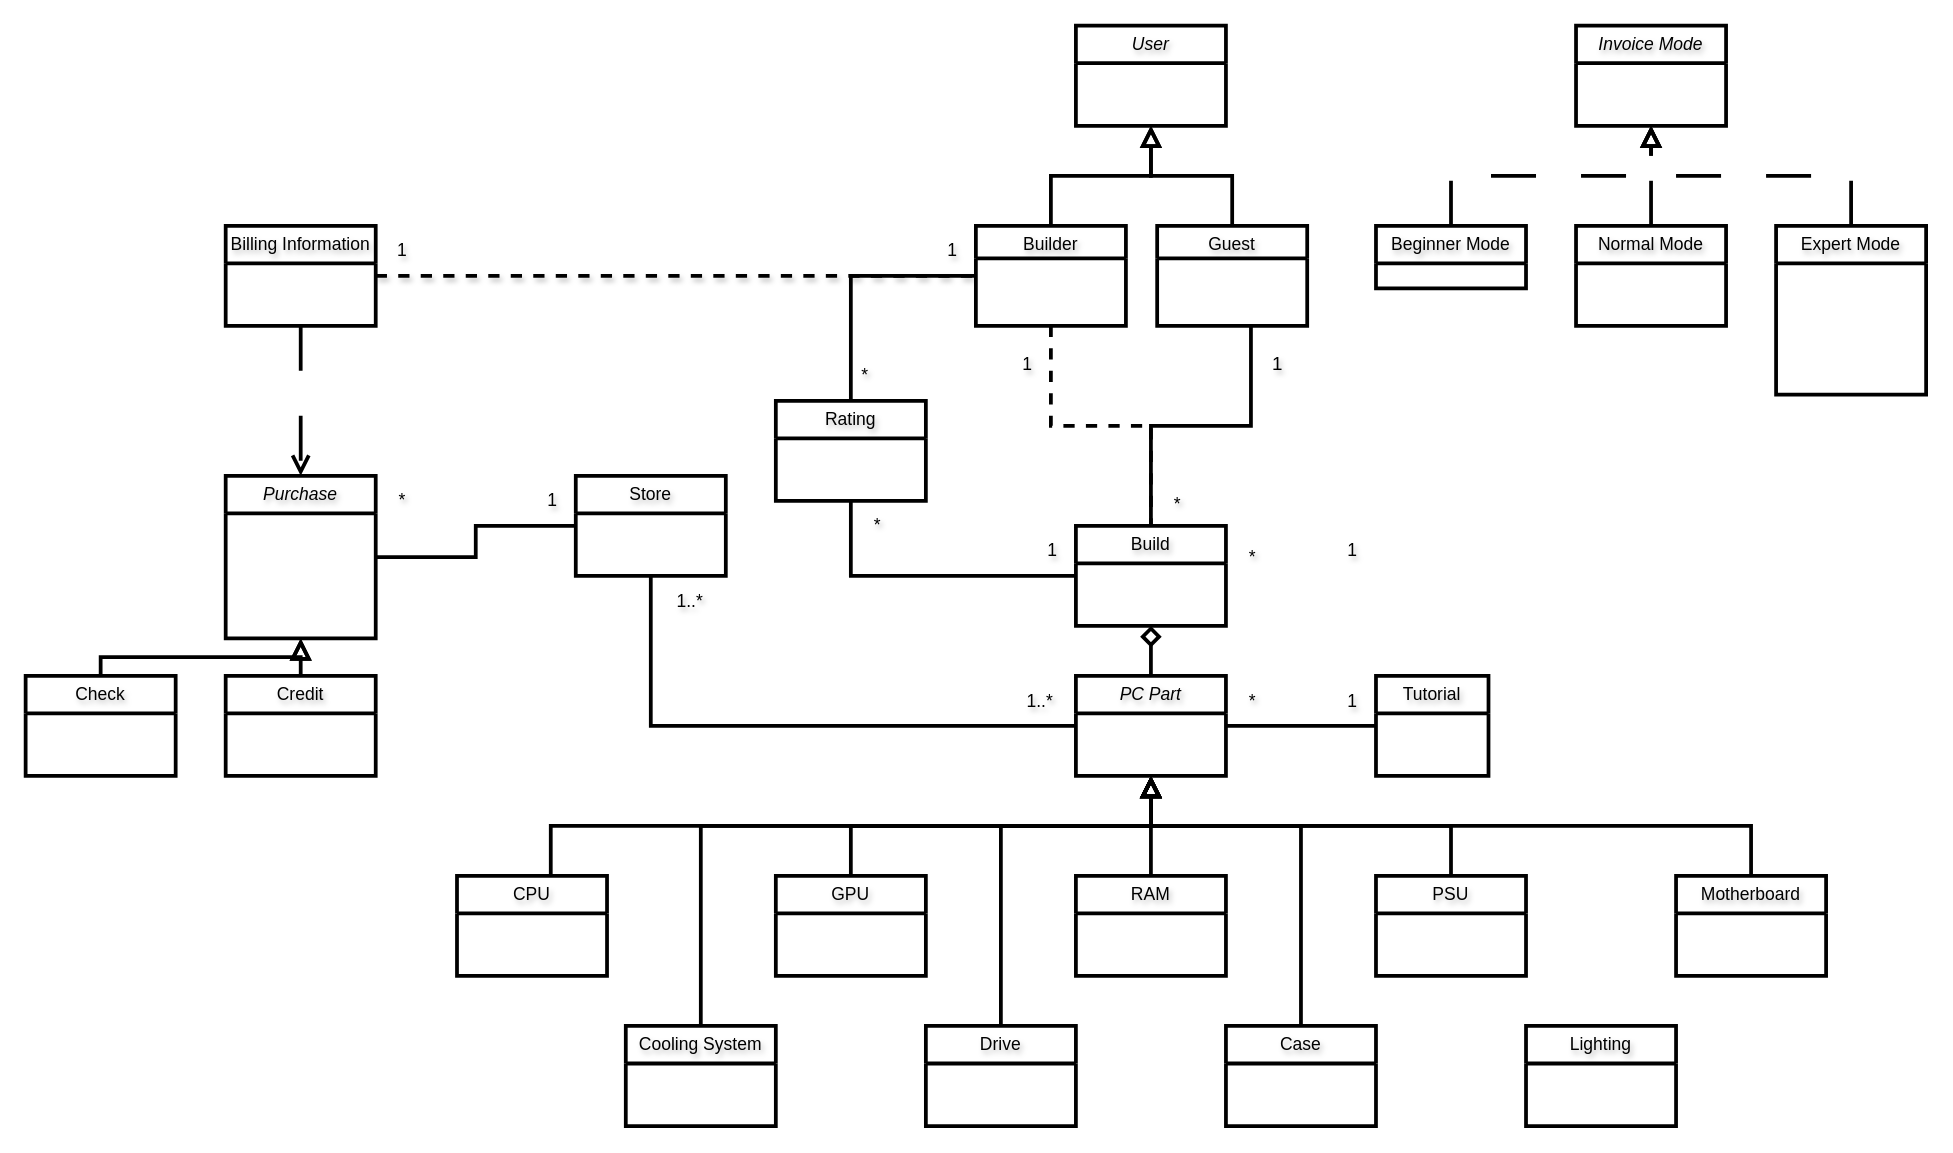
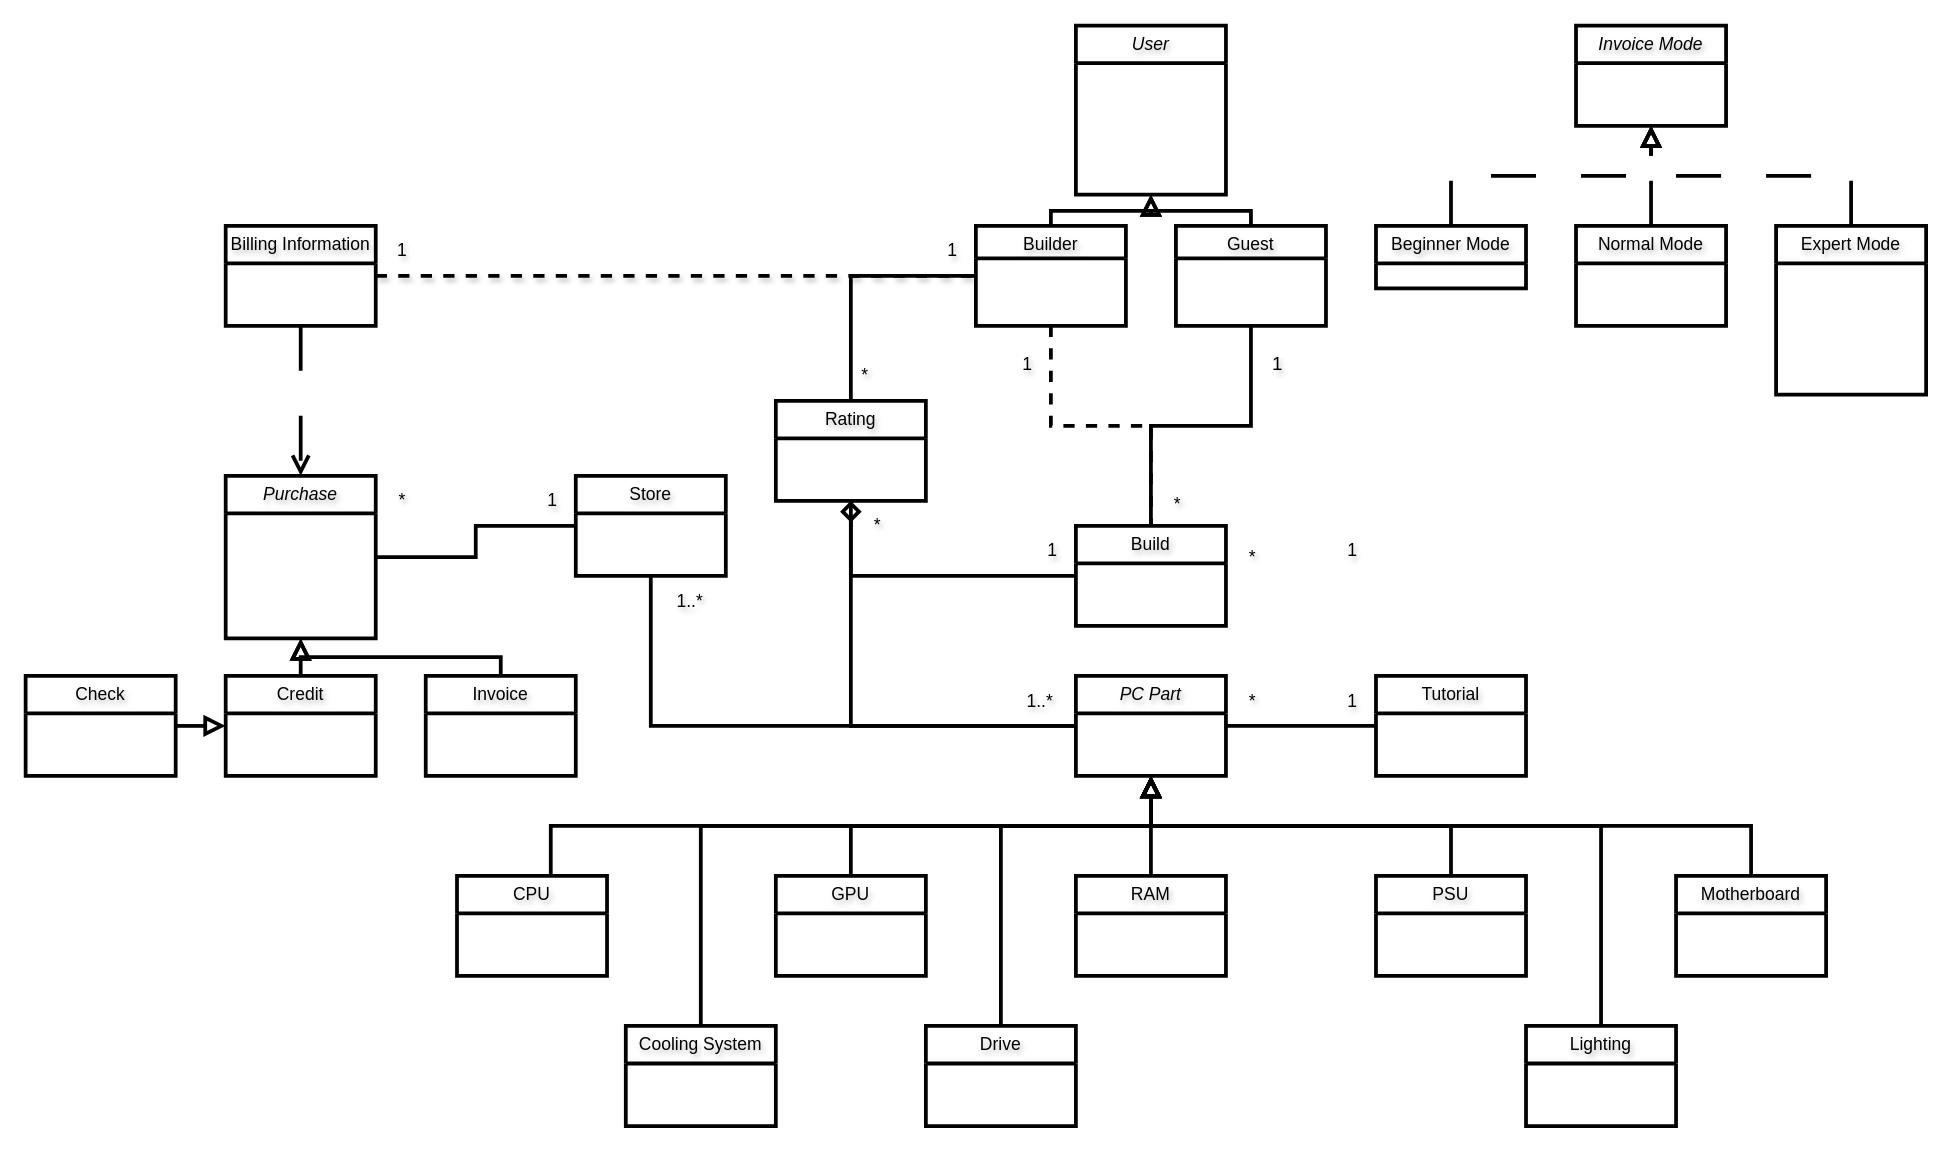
node "User": size 150x100 -> 150x169
node "Guest": moved (1232, 276) -> (1251, 276)
edge "Check" -> "Purchase": now "Check" -> "Credit"
edge "Invoice" -> "Purchase": added
edge "PC Part" -> "Build": now "PC Part" -> "Rating"
node "Invoice": added
node "Tutorial": size 113x100 -> 150x100
edge "Case" -> "PC Part": removed
edge "Lighting" -> "PC Part": added
node "Case": removed
